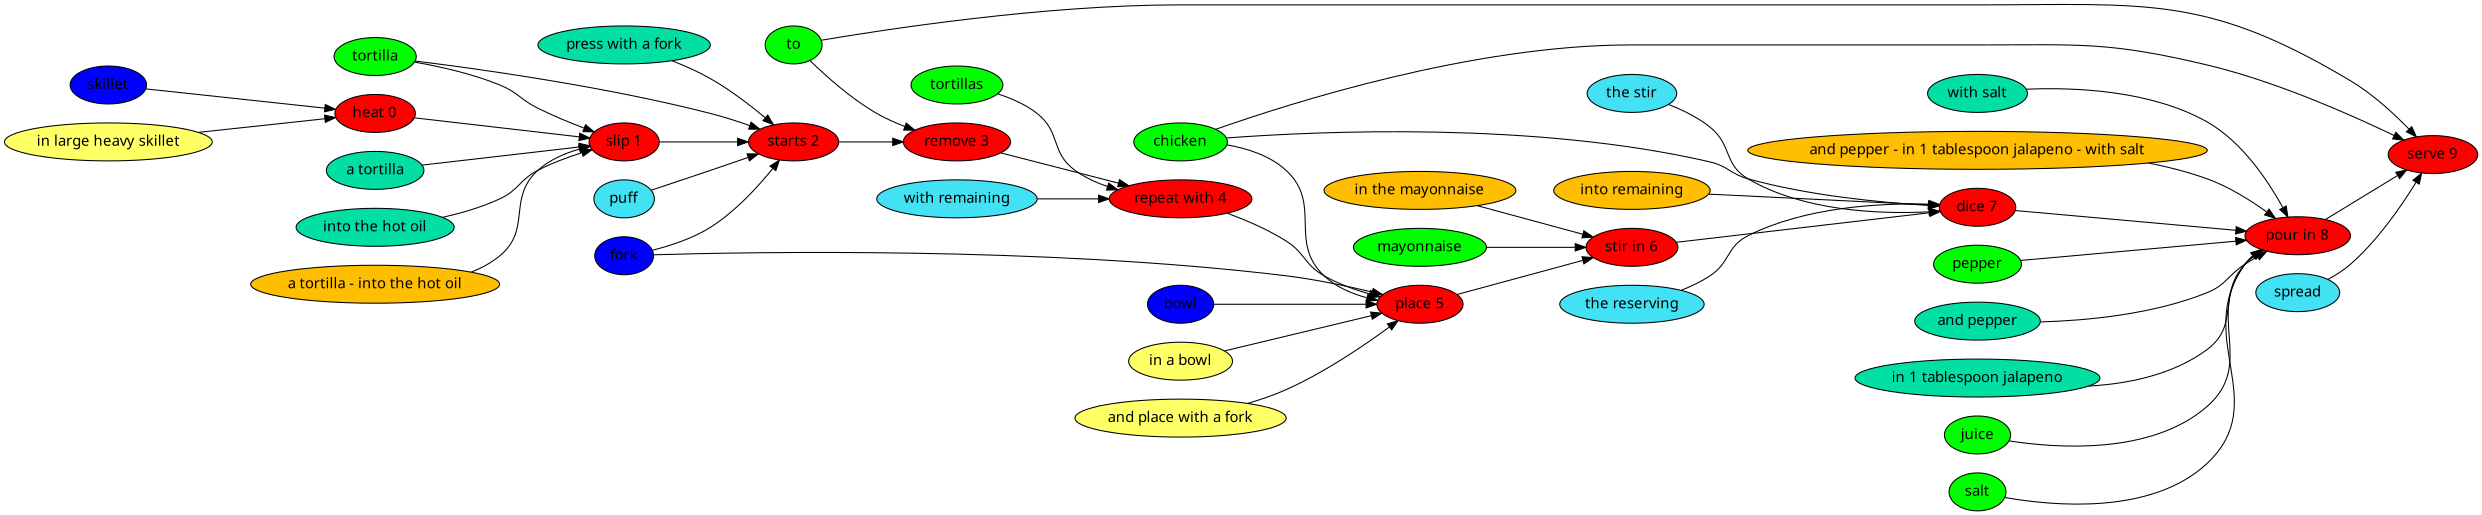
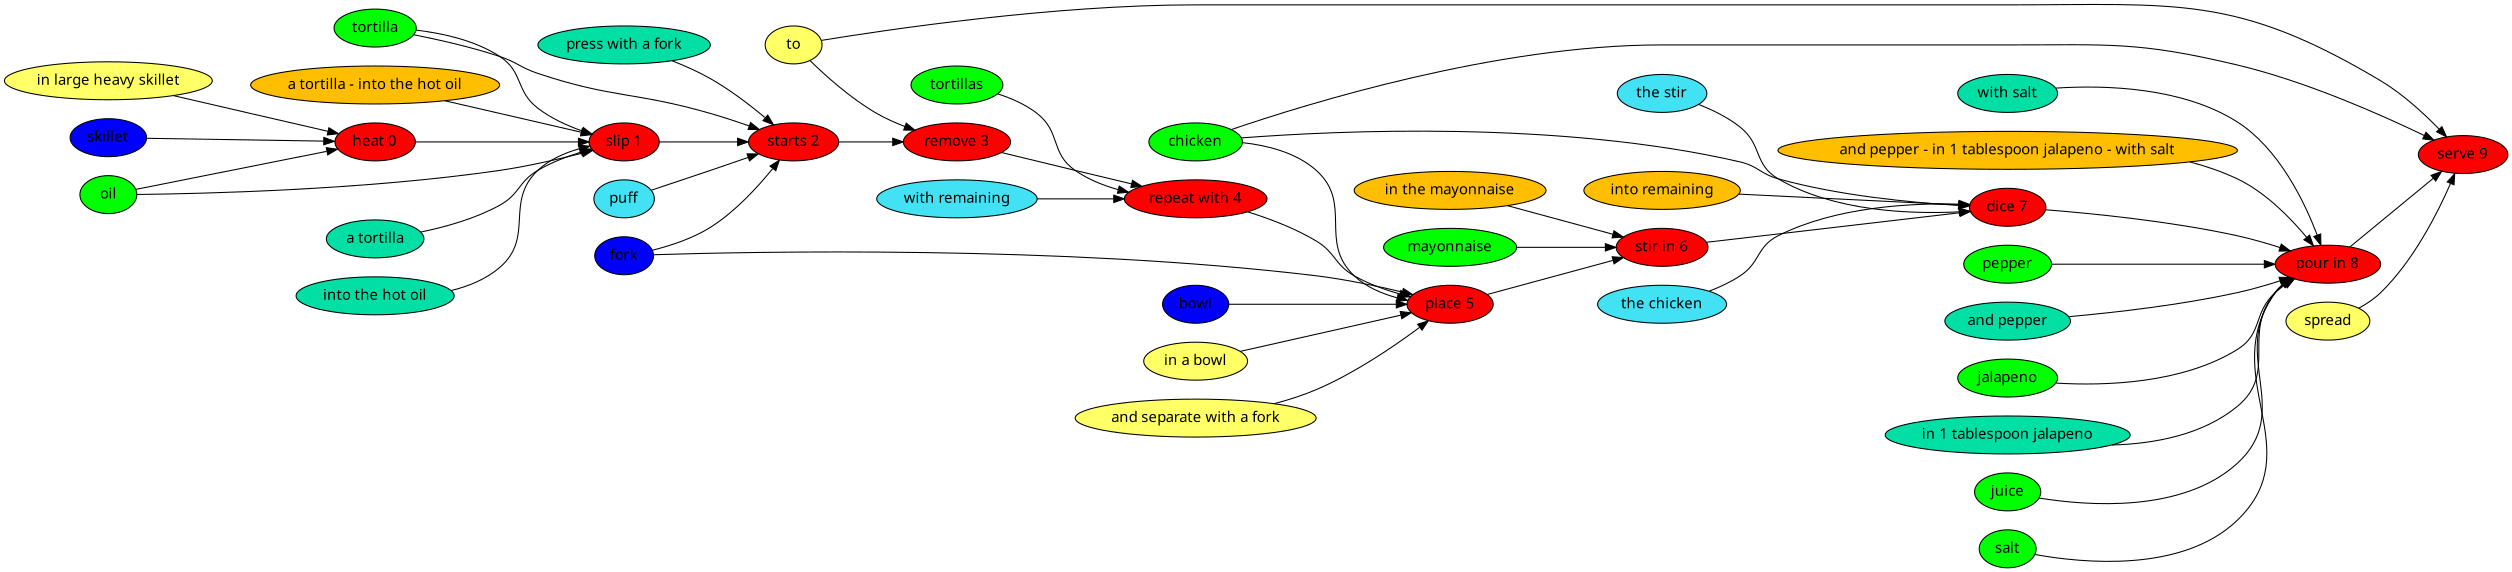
node "to": fillcolor green -> #ffff66
node "oil": added
node "spread": fillcolor #42e2f4 -> #ffff66
node "the reserving": label "the reserving" -> "the chicken"
node "jalapeno": added
node "and place with a fork": label "and place with a fork" -> "and separate with a fork"
